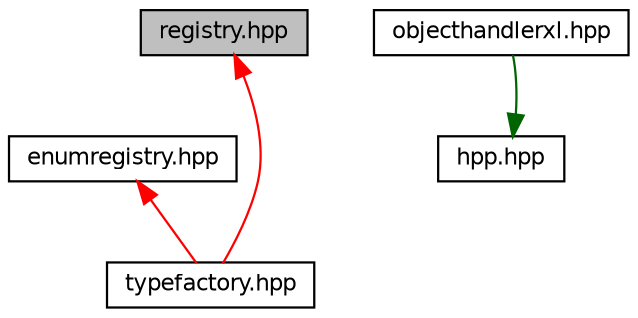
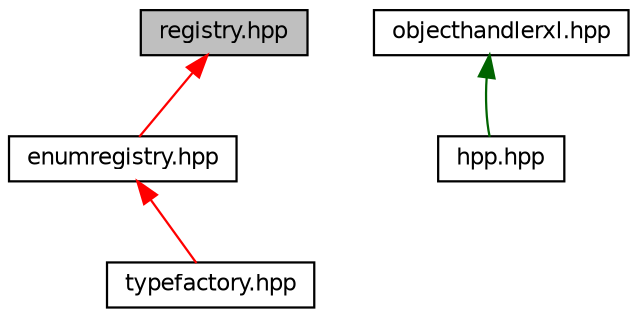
edge "objecthandlerxl.hpp" -> "hpp.hpp": reversed
edge "typefactory.hpp" -> "registry.hpp": now "enumregistry.hpp" -> "registry.hpp"
